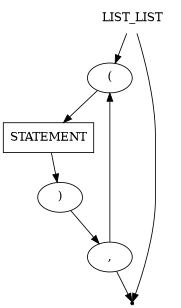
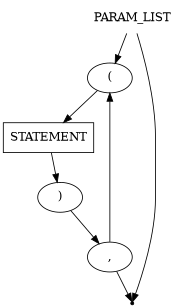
node "LIST_LIST": label "LIST_LIST" -> "PARAM_LIST"
